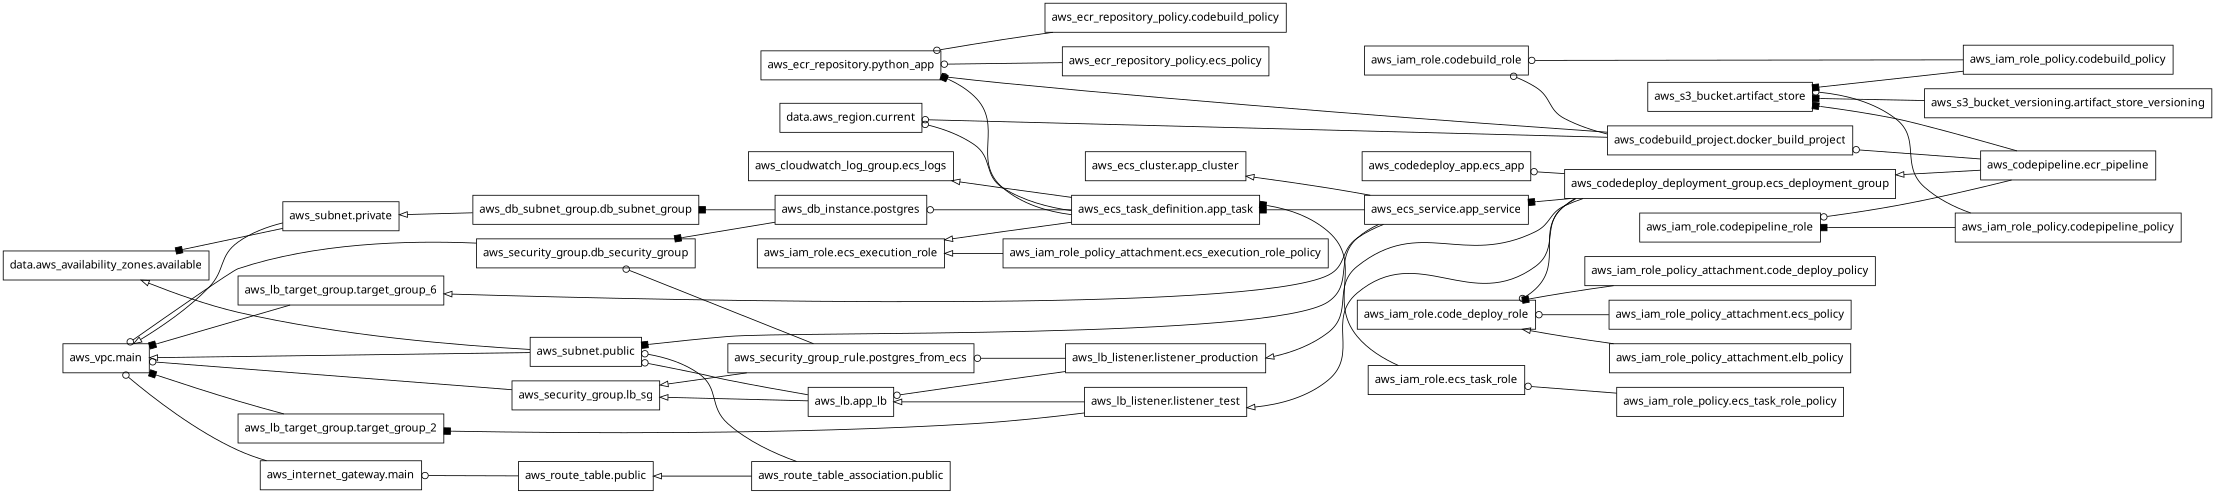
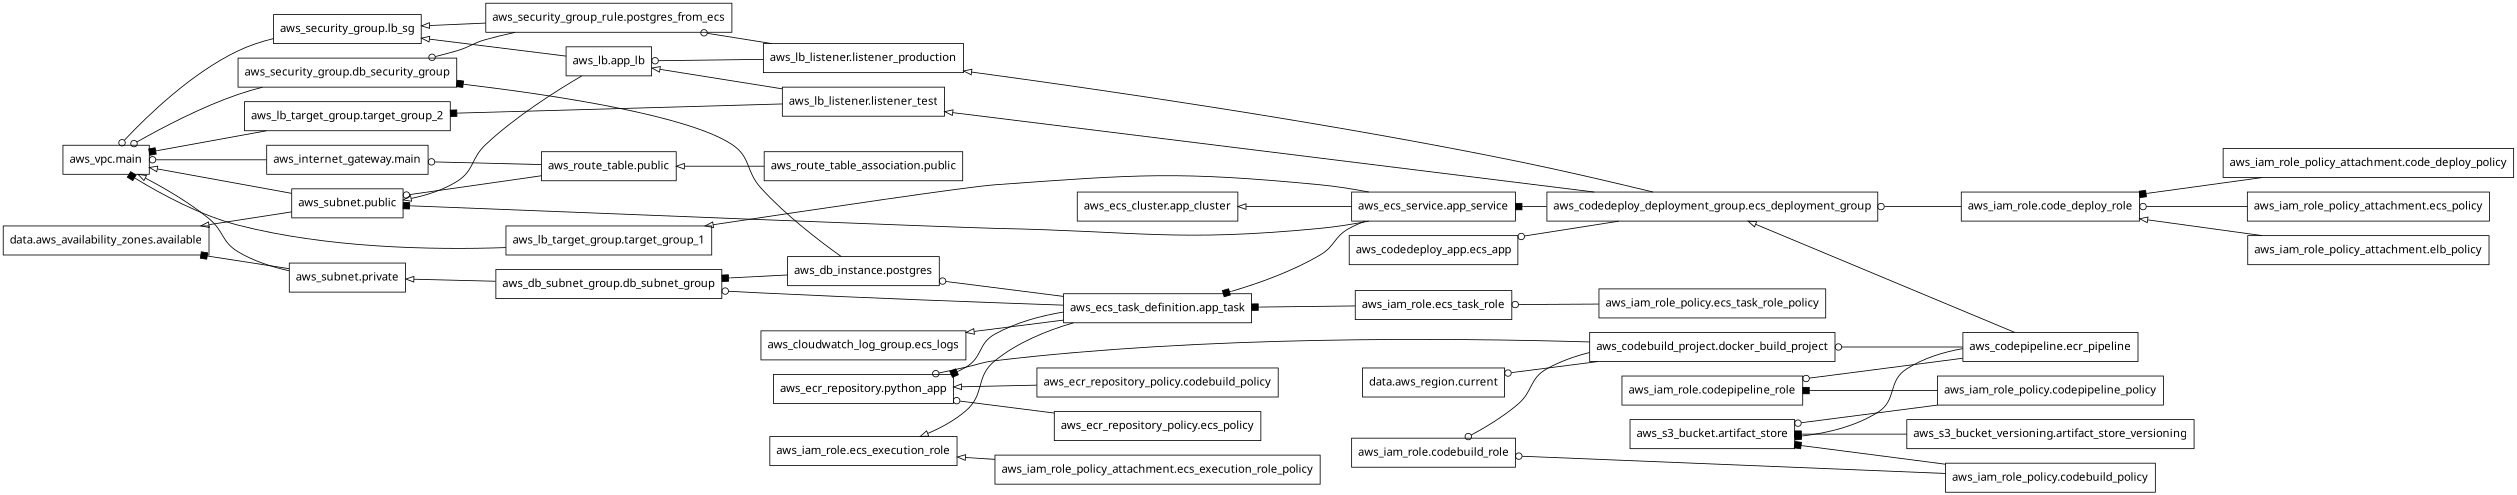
edge "aws_ecr_repository_policy.codebuild_policy" -> "aws_ecr_repository.python_app": arrowhead odot -> onormal
edge "aws_ecs_task_definition.app_task" -> "data.aws_region.current": now "aws_ecs_task_definition.app_task" -> "aws_db_subnet_group.db_subnet_group"
edge "aws_codedeploy_deployment_group.ecs_deployment_group" -> "aws_iam_role.code_deploy_role": reversed
node "aws_lb_target_group.target_group_6": label "aws_lb_target_group.target_group_6" -> "aws_lb_target_group.target_group_1"
edge "aws_lb.app_lb" -> "aws_subnet.public": arrowhead odot -> onormal
edge "aws_route_table_association.public" -> "aws_subnet.public": now "aws_route_table.public" -> "aws_subnet.public"
